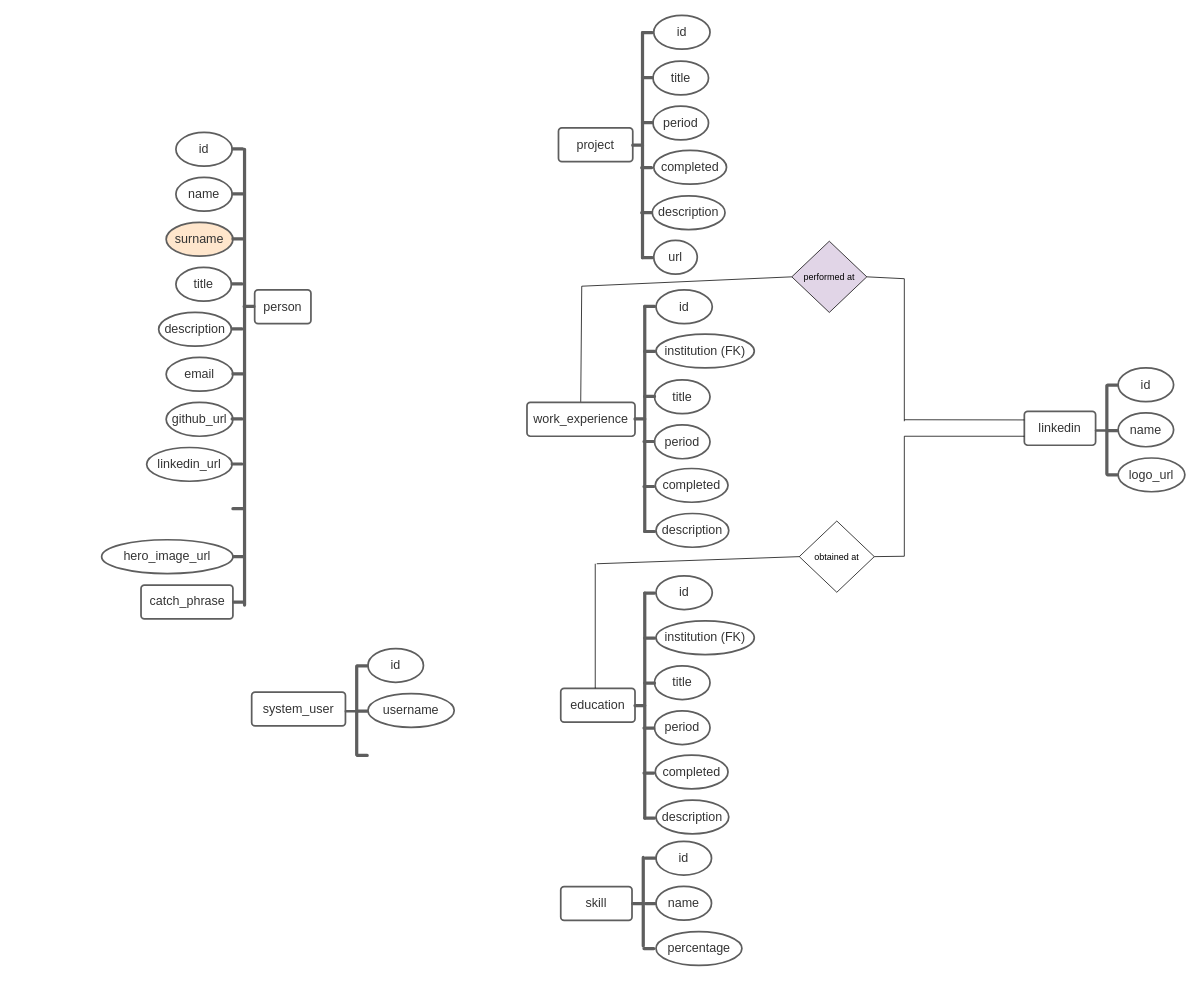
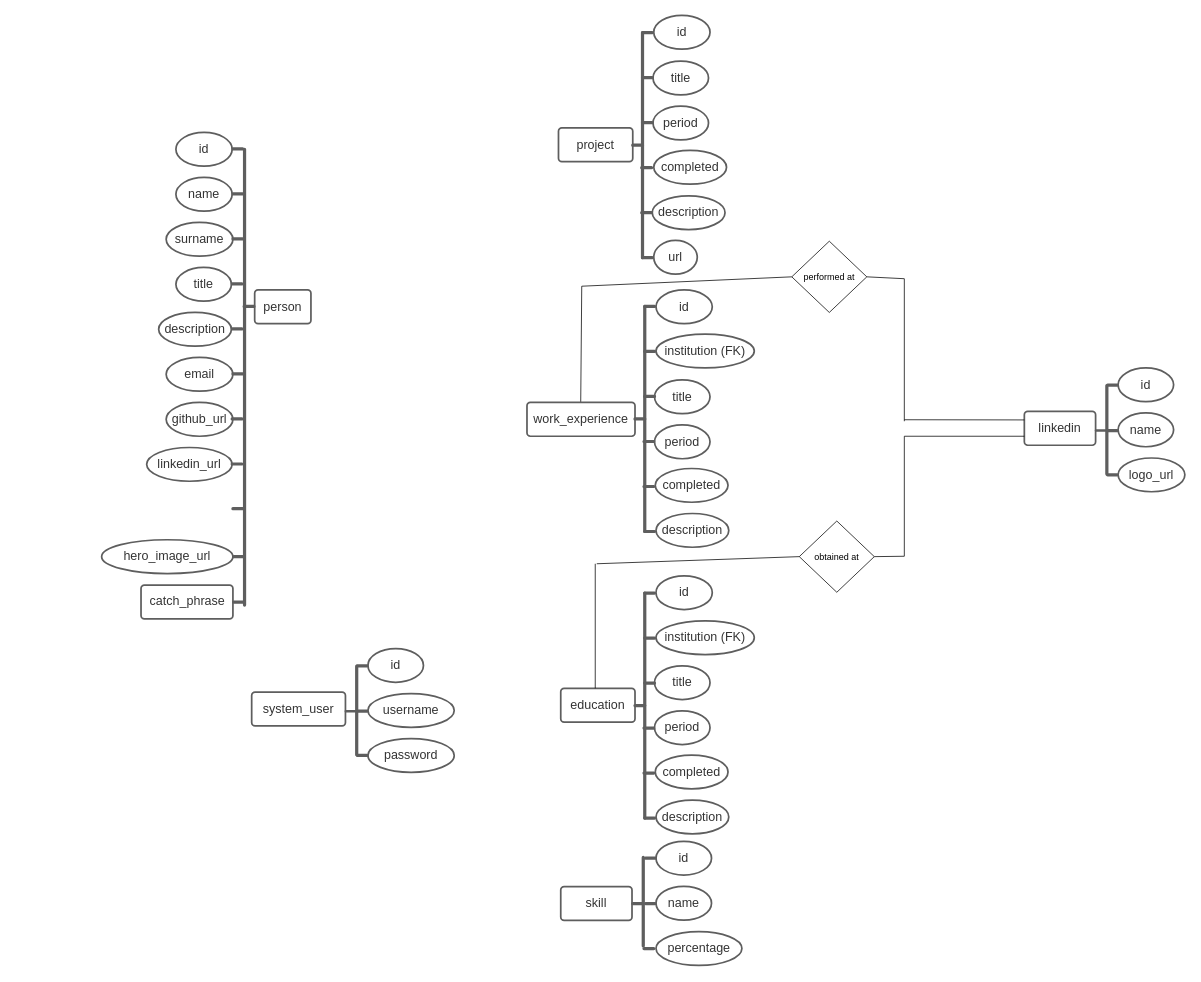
node "surname": fillcolor #ffe6cc -> #ffffff
node "performed at": fillcolor #e1d5e7 -> #ffffff
node "password": added
